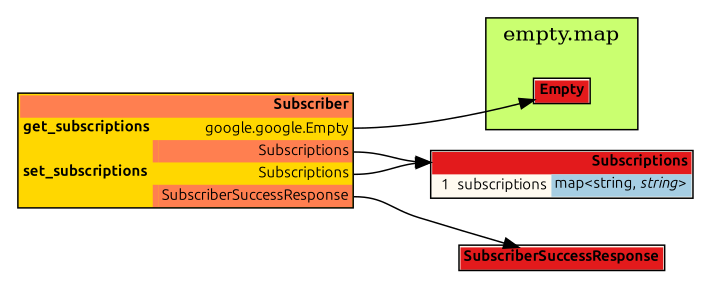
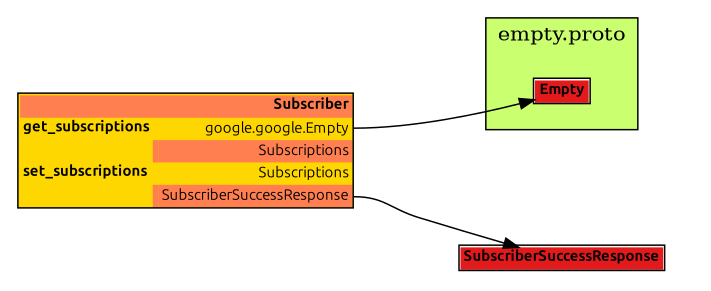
cluster "empty.map": label "empty.map" -> "empty.proto"
node "Subscriptions": removed
